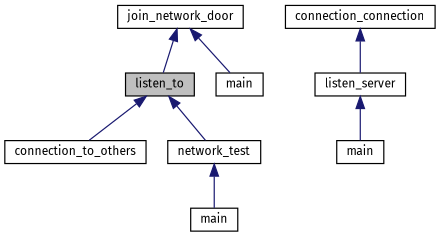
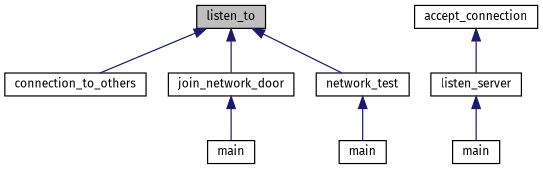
node "connection_connection": label "connection_connection" -> "accept_connection"
edge "listen_to" -> "join_network_door": reversed
